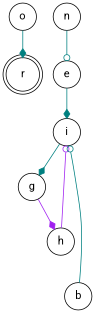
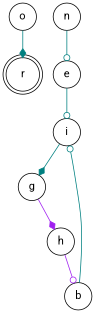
edge "e" -> "i": arrowhead diamond -> odot
edge "h" -> "i": now "h" -> "b"
